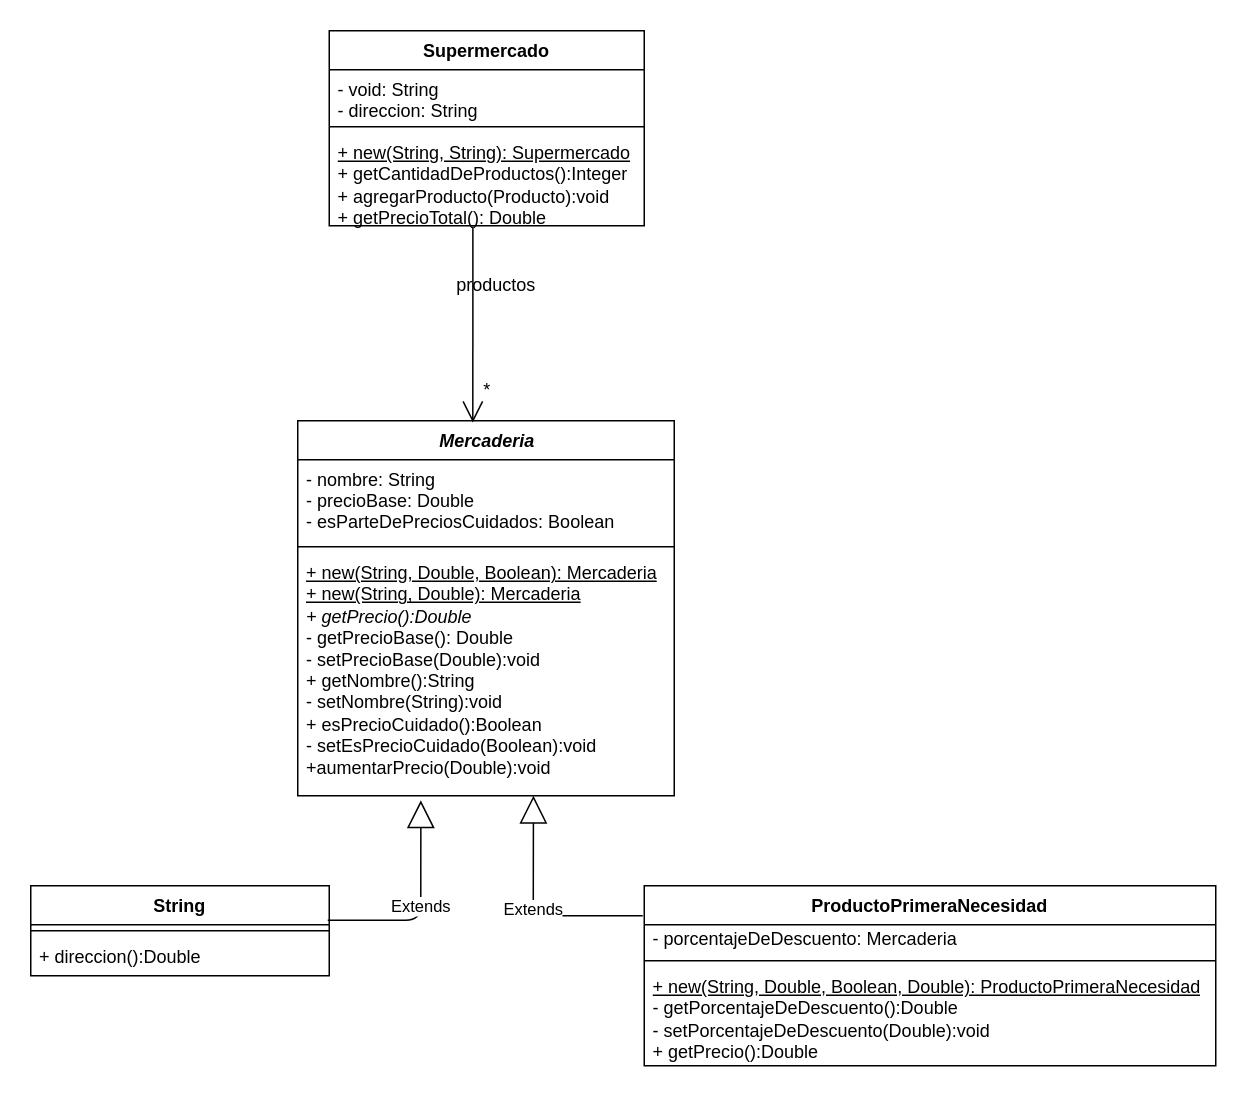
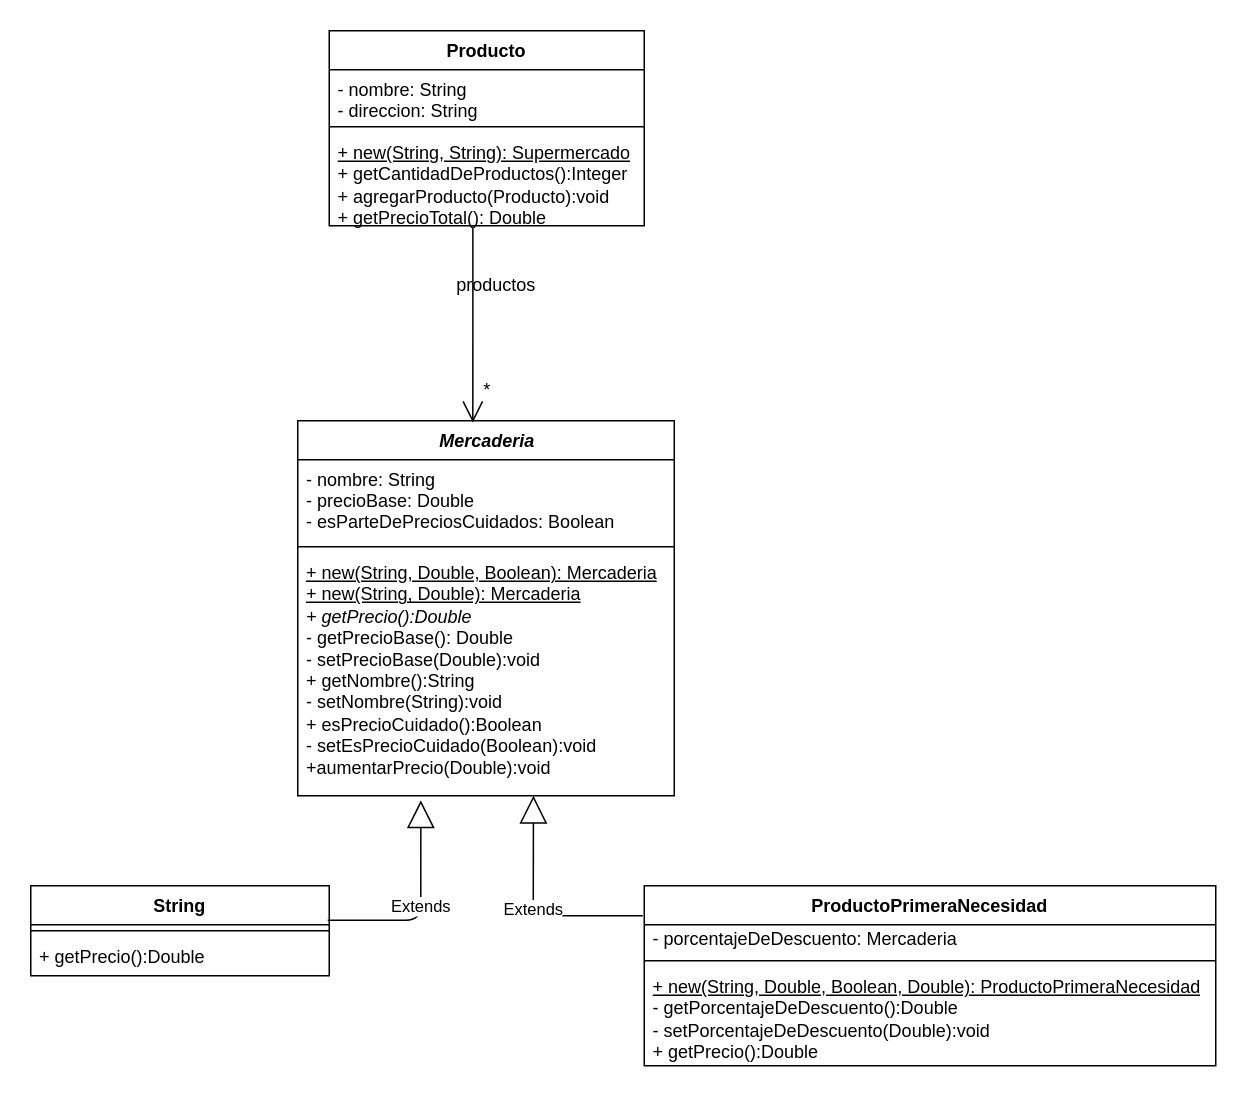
node "Supermercado": label "Supermercado" -> "Producto"
node "- void: String - direccion: String": label "- void: String - direccion: String" -> "- nombre: String - direccion: String"
node "+ direccion():Double": label "+ direccion():Double" -> "+ getPrecio():Double"
